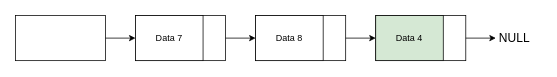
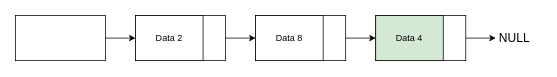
node "Data 7": label "Data 7" -> "Data 2"
